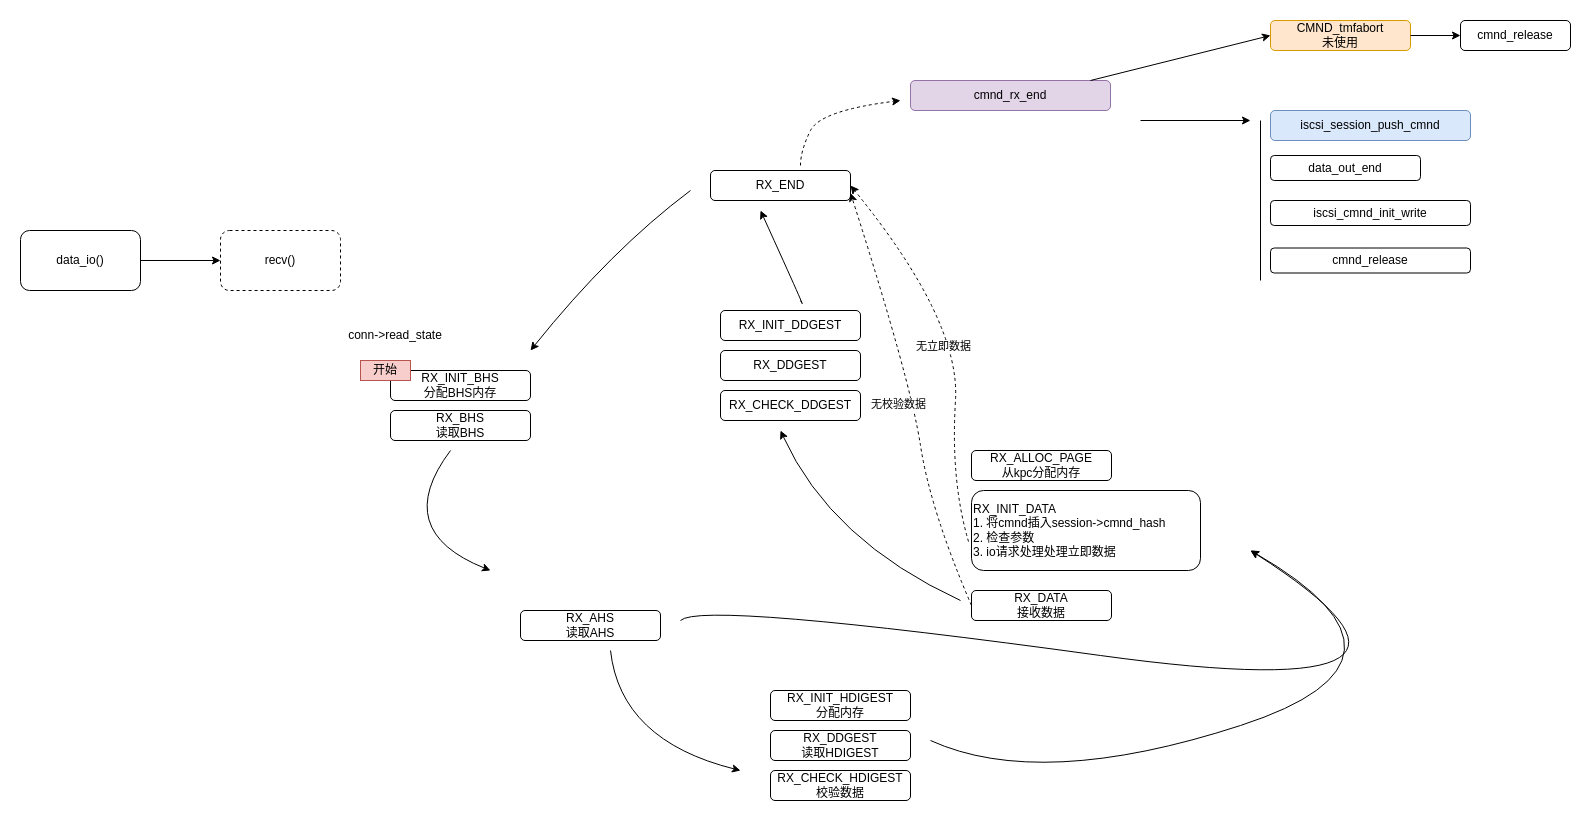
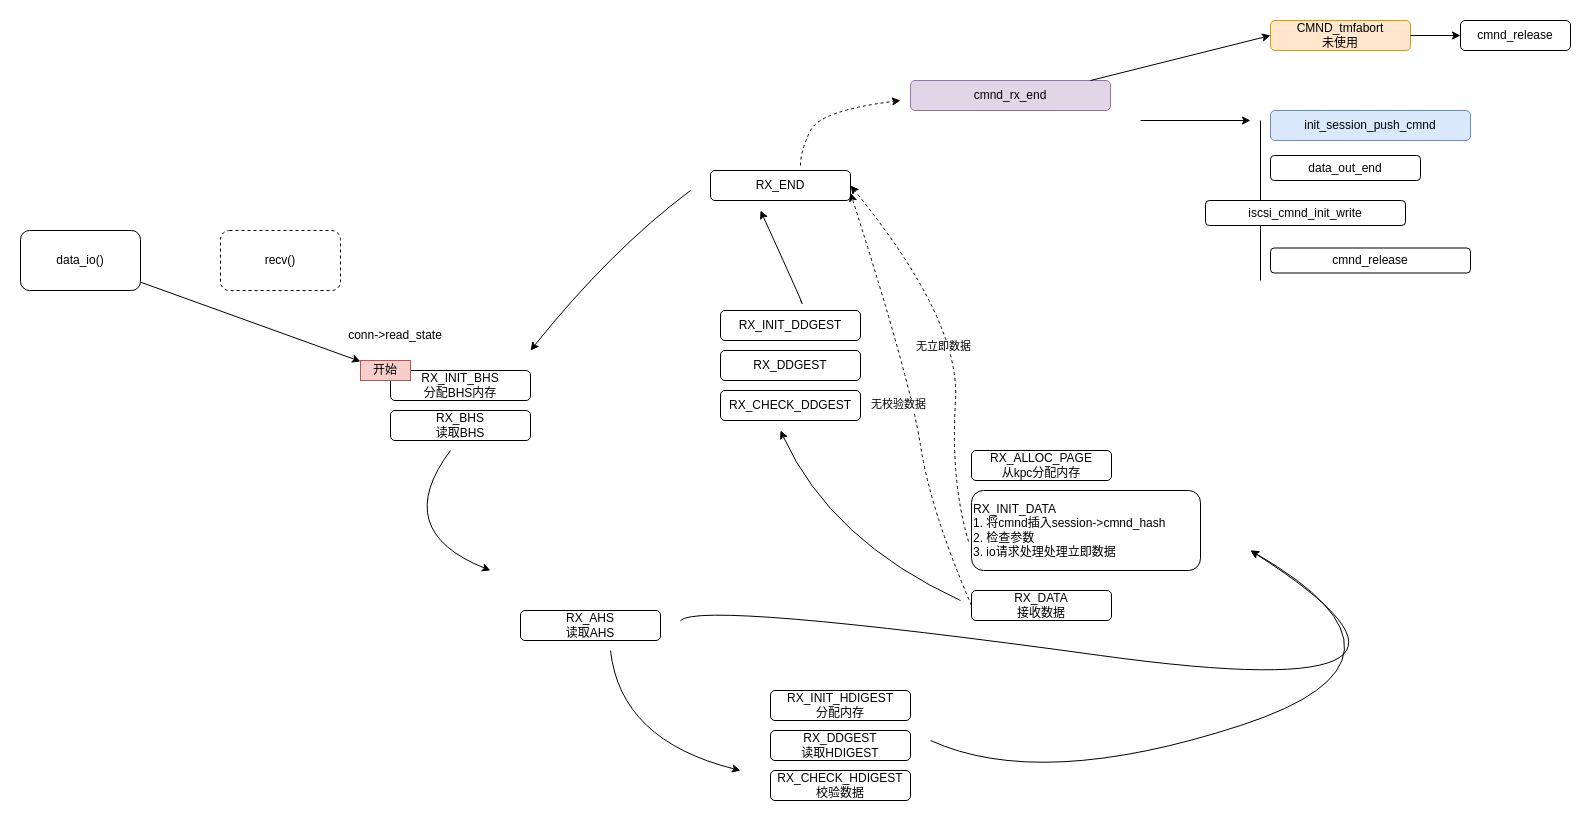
node "iscsi_session_push_cmnd": label "iscsi_session_push_cmnd" -> "init_session_push_cmnd"
node "iscsi_cmnd_init_write": moved (1371, 213) -> (1306, 213)
edge "data_io()" -> "recv()": now "data_io()" -> "开始"
